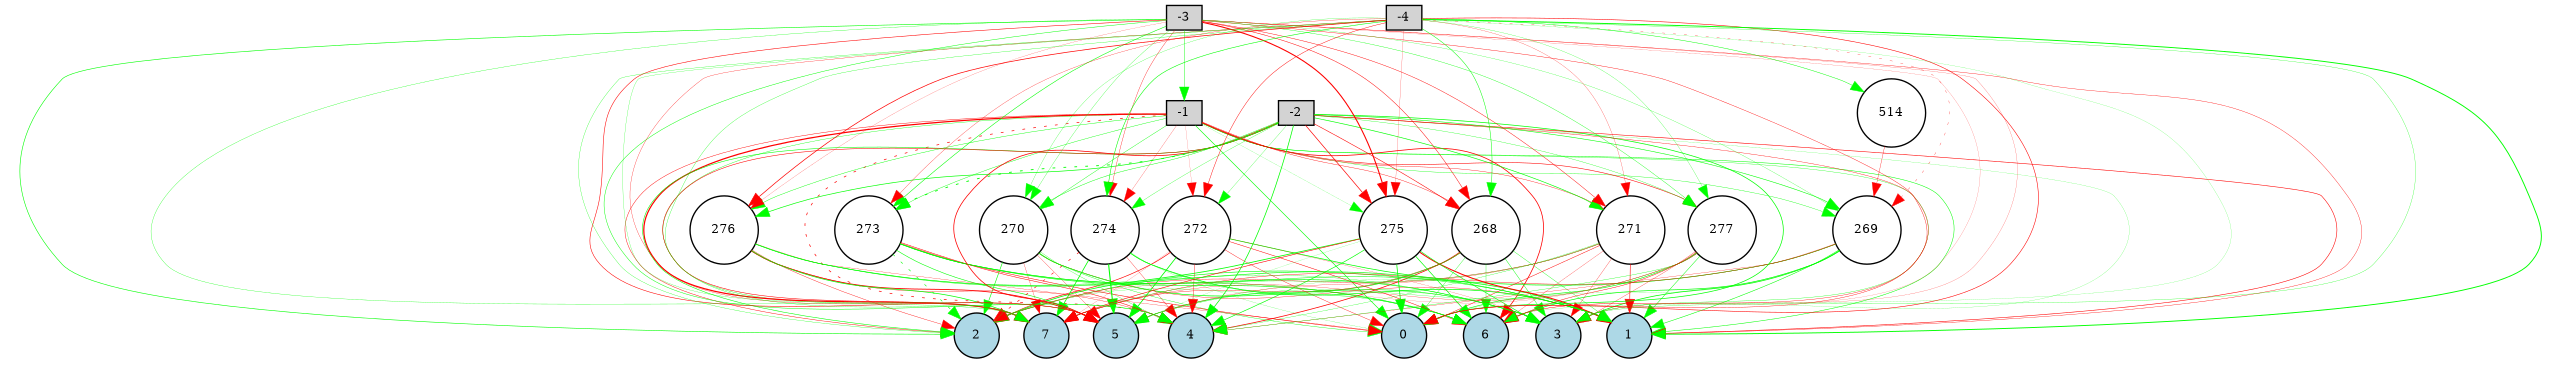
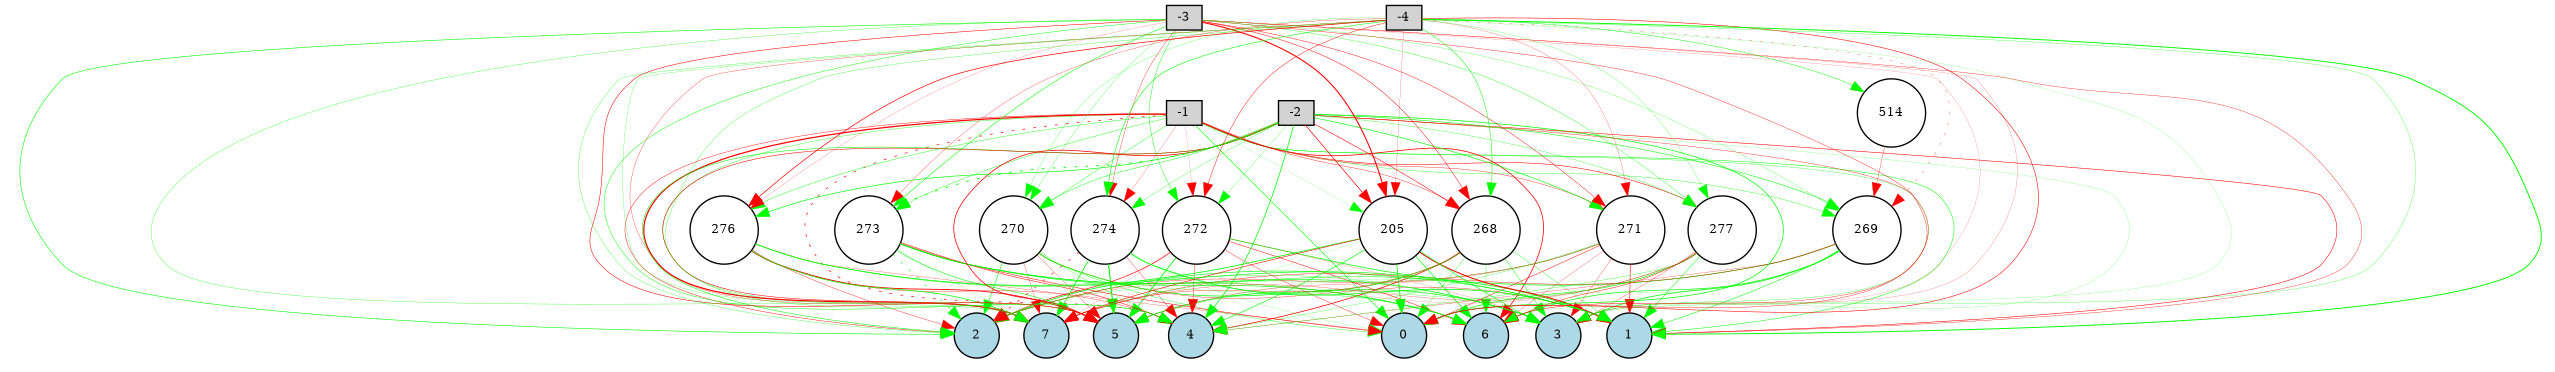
edge "-3" -> "-1": now "-3" -> "272"
node "275": label "275" -> "205"
edge "273" -> "7": added
